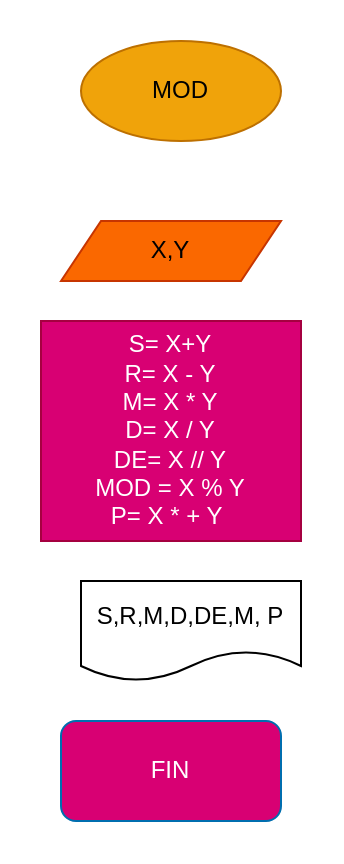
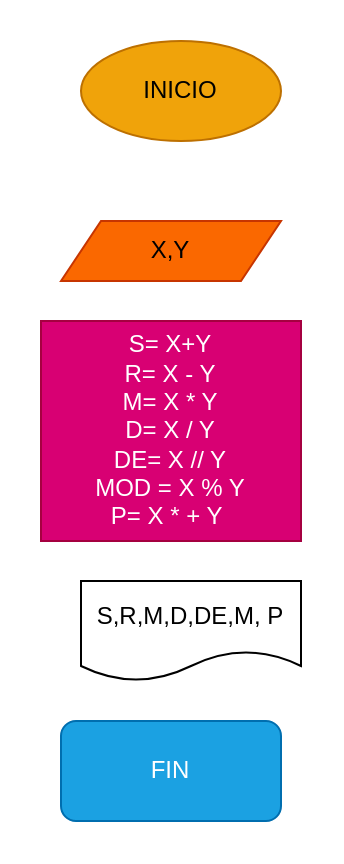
node "MOD": label "MOD" -> "INICIO"
node "FIN": fillcolor #d80073 -> #1ba1e2
